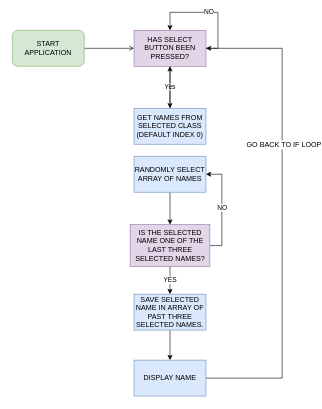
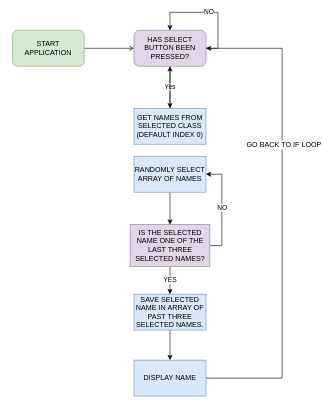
node "HAS SELECT BUTTON BEEN PRESSED?": shape rectangle -> rounded rectangle
